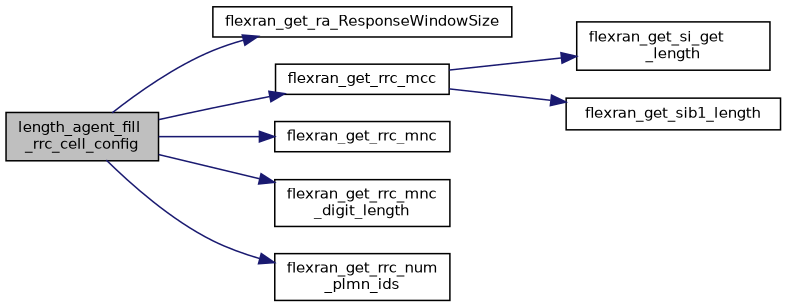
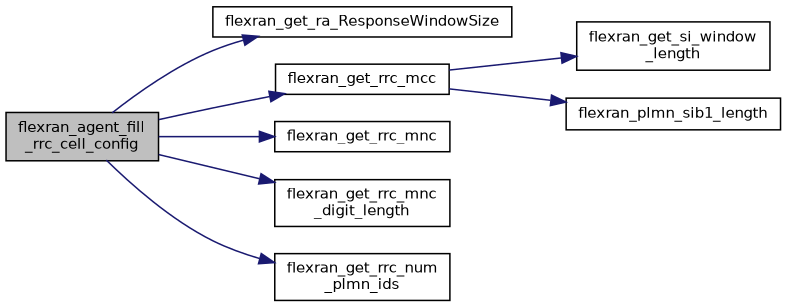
node "flexran_get_si_get _length": label "flexran_get_si_get _length" -> "flexran_get_si_window _length"
node "flexran_get_sib1_length": label "flexran_get_sib1_length" -> "flexran_plmn_sib1_length"
node "length_agent_fill _rrc_cell_config": label "length_agent_fill _rrc_cell_config" -> "flexran_agent_fill _rrc_cell_config"
